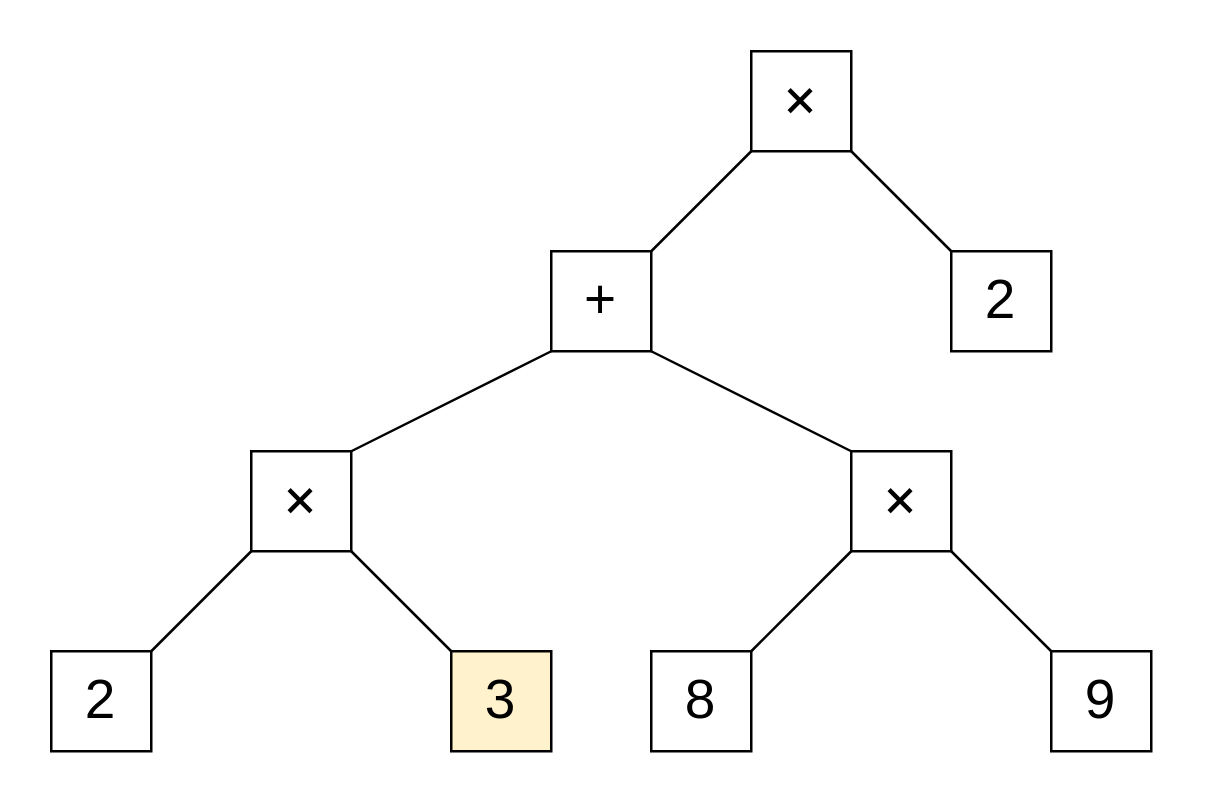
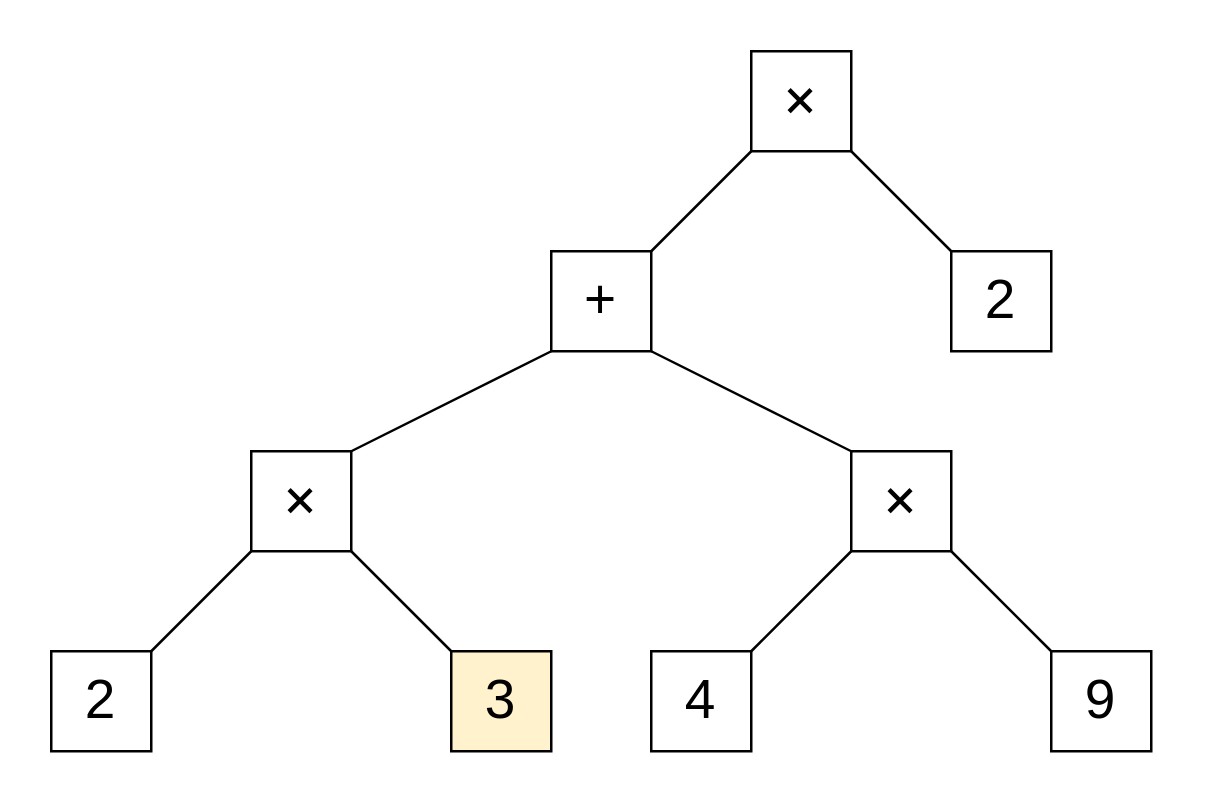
node "8": label "8" -> "4"
